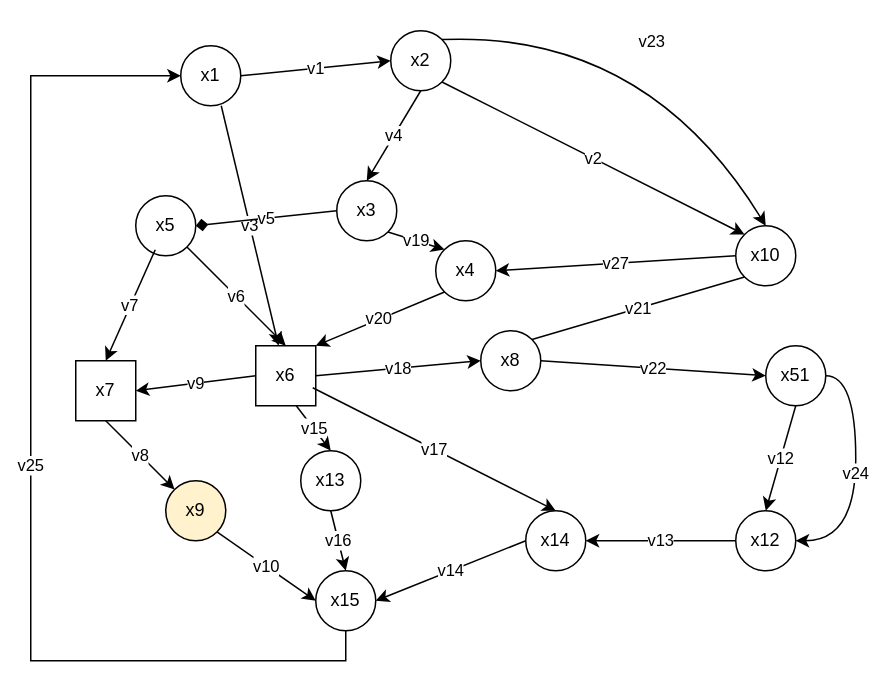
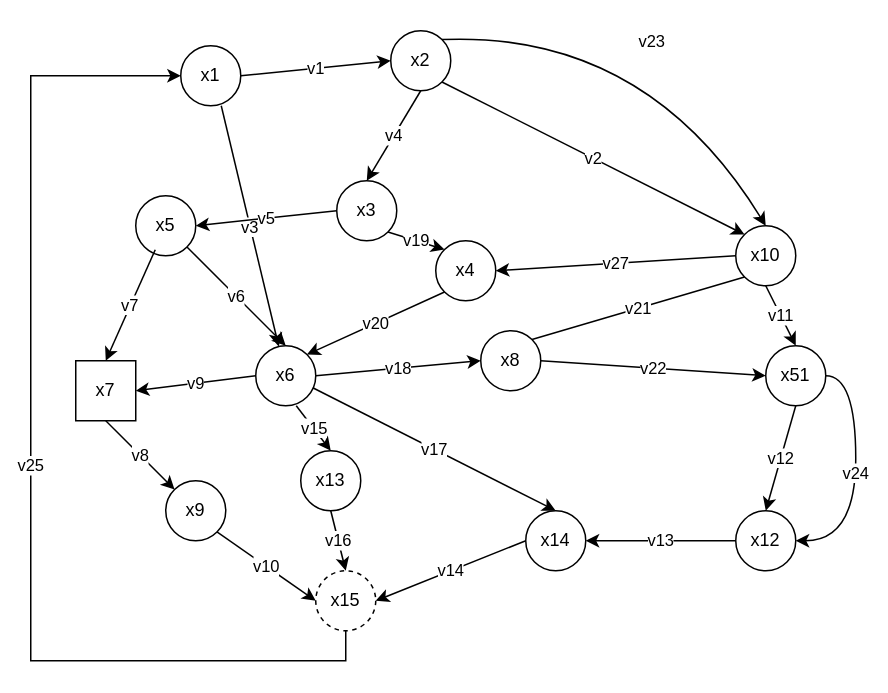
edge "x3" -> "x5": arrowhead diamond -> classic
edge "x10" -> "x51": added, label "v11"
node "x6": shape rectangle -> ellipse
node "x9": fillcolor #fff2cc -> #ffffff
node "x15": style solid -> dashed
